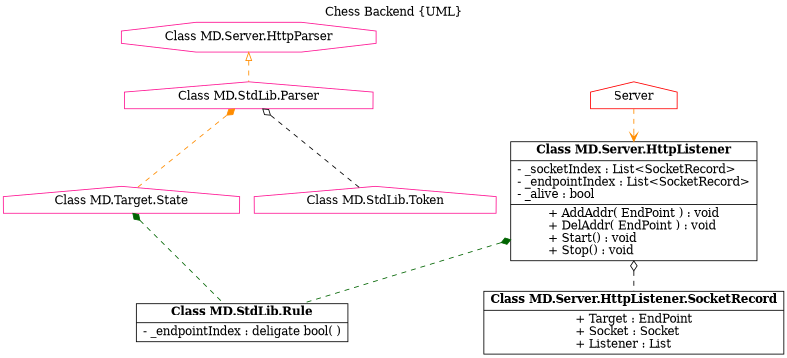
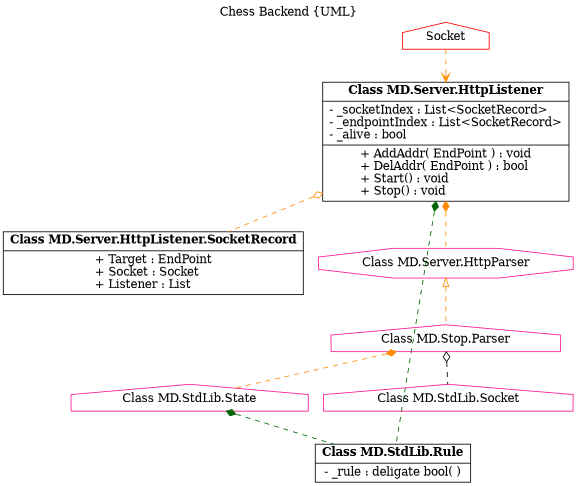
node "Class MD.StdLib.Parser": label "Class MD.StdLib.Parser" -> "Class MD.Stop.Parser"
node "Server": label "Server" -> "Socket"
node "Class MD.Target.State": label "Class MD.Target.State" -> "Class MD.StdLib.State"
node "Class MD.StdLib.Token": label "Class MD.StdLib.Token" -> "Class MD.StdLib.Socket"
node "Class MD.Server.HttpListener": text "+ DelAddr( EndPoint ) : void" -> "+ DelAddr( EndPoint ) : bool"
edge "Class MD.Server.HttpParser" -> "Class MD.Server.HttpListener": added
edge "Class MD.Server.HttpListener.SocketRecord" -> "Class MD.Server.HttpListener": color black -> darkorange
node "Class MD.StdLib.Rule": text "- _endpointIndex : deligate bool( )" -> "- _rule : deligate bool( )"
